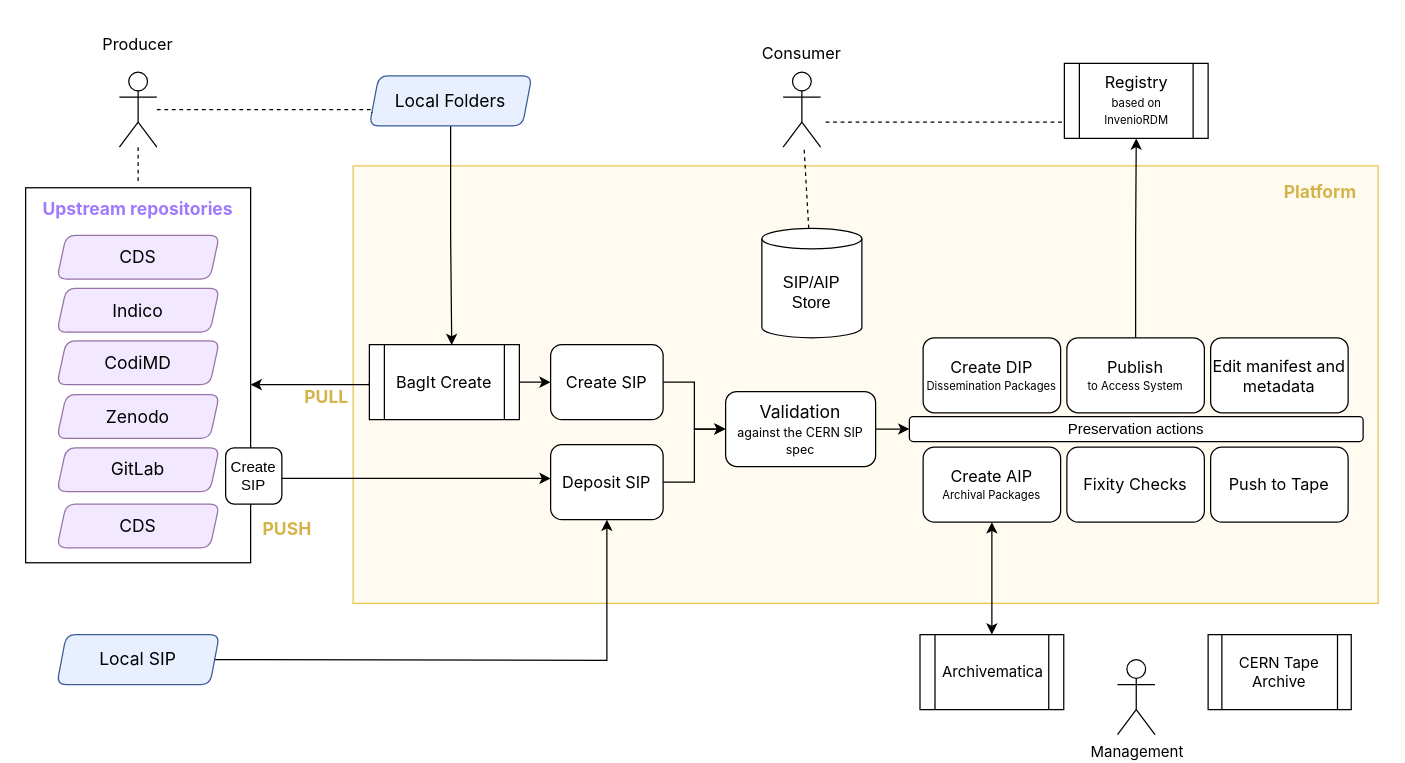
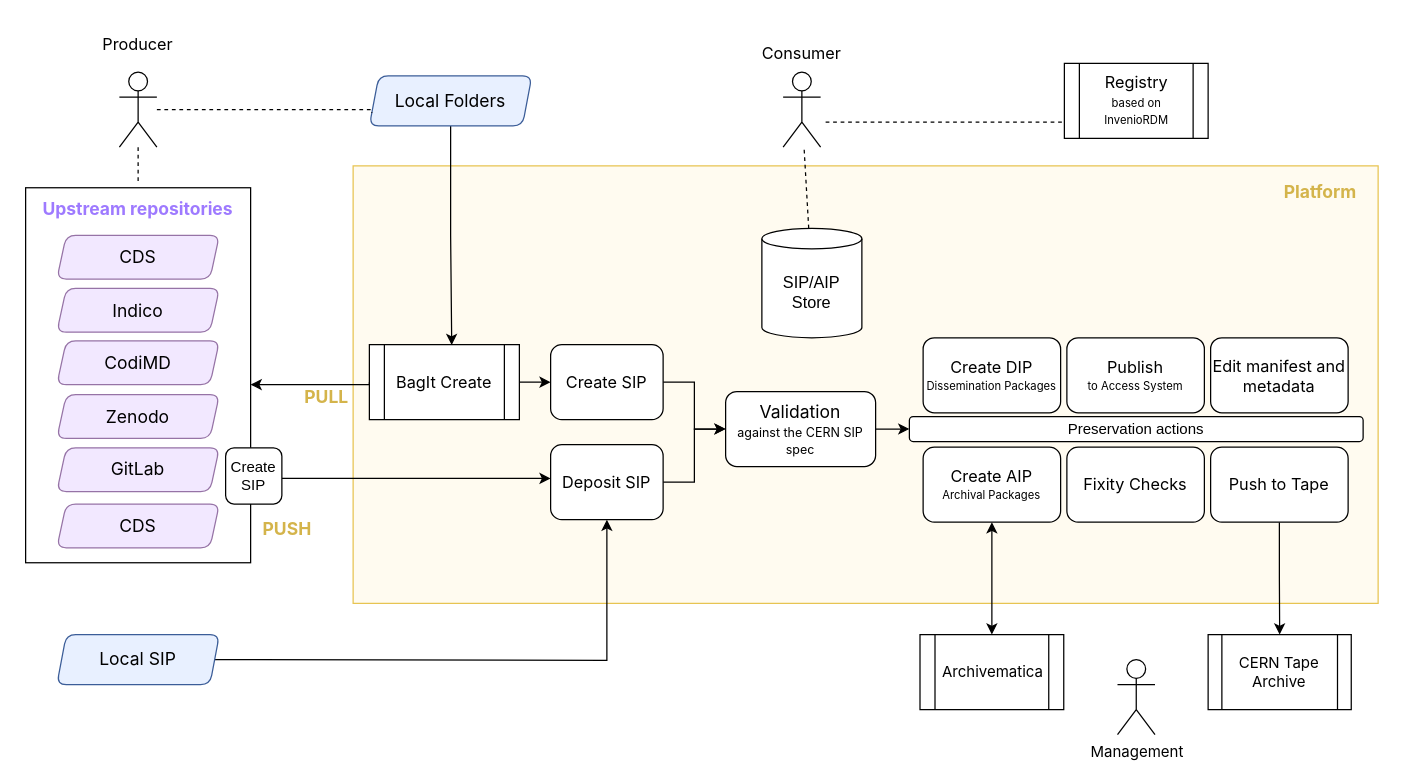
edge "Publish to Access System" -> "Registry based on InvenioRDM": removed
edge "Push to Tape" -> "CERN Tape Archive": added
